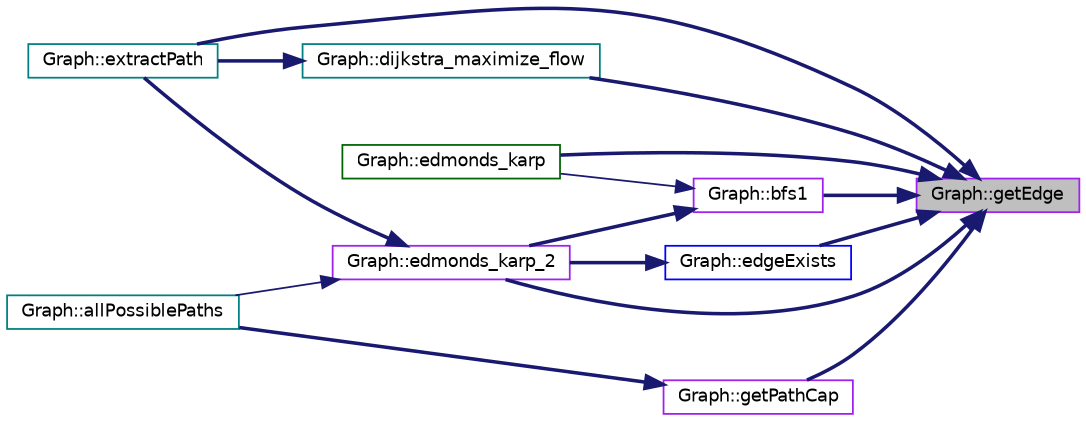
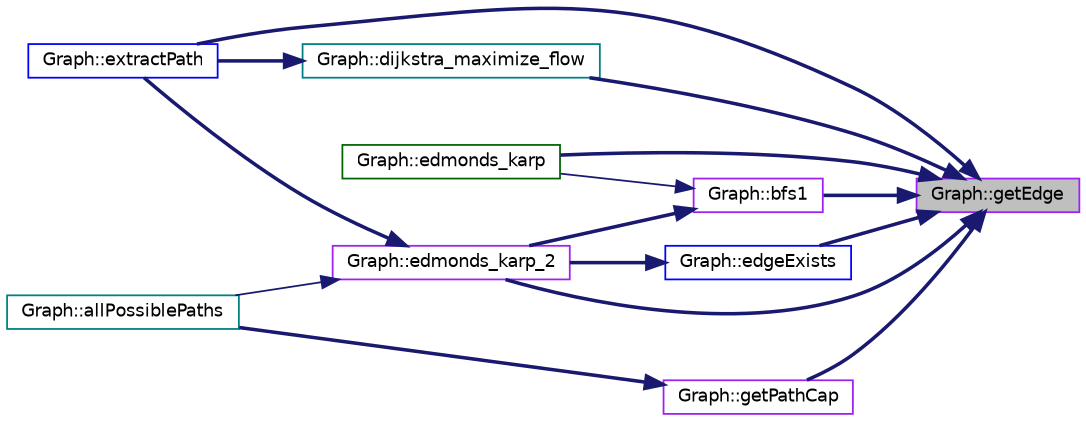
node "Graph::extractPath": color teal -> blue
